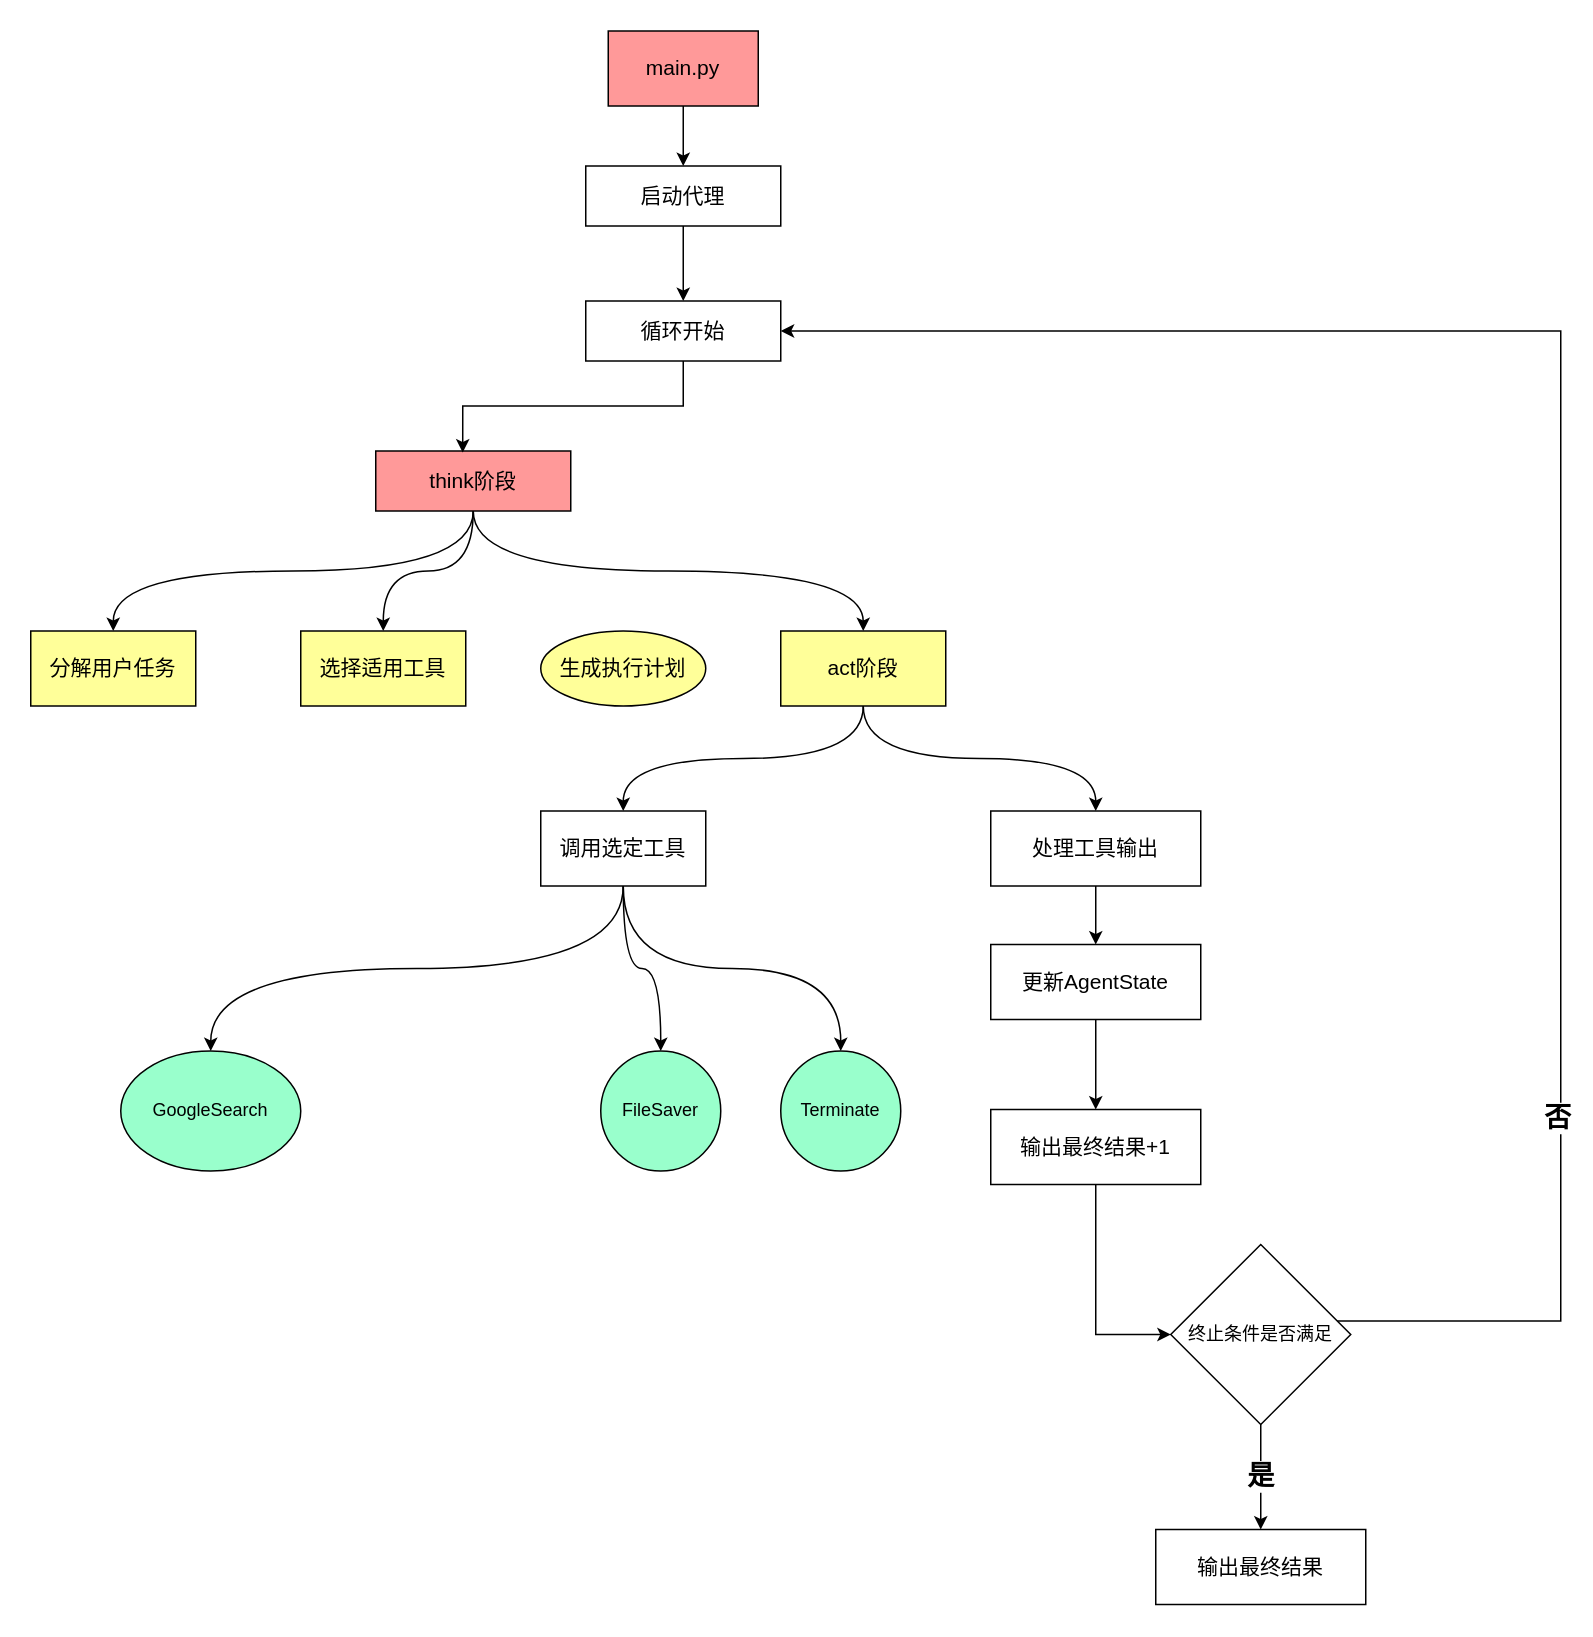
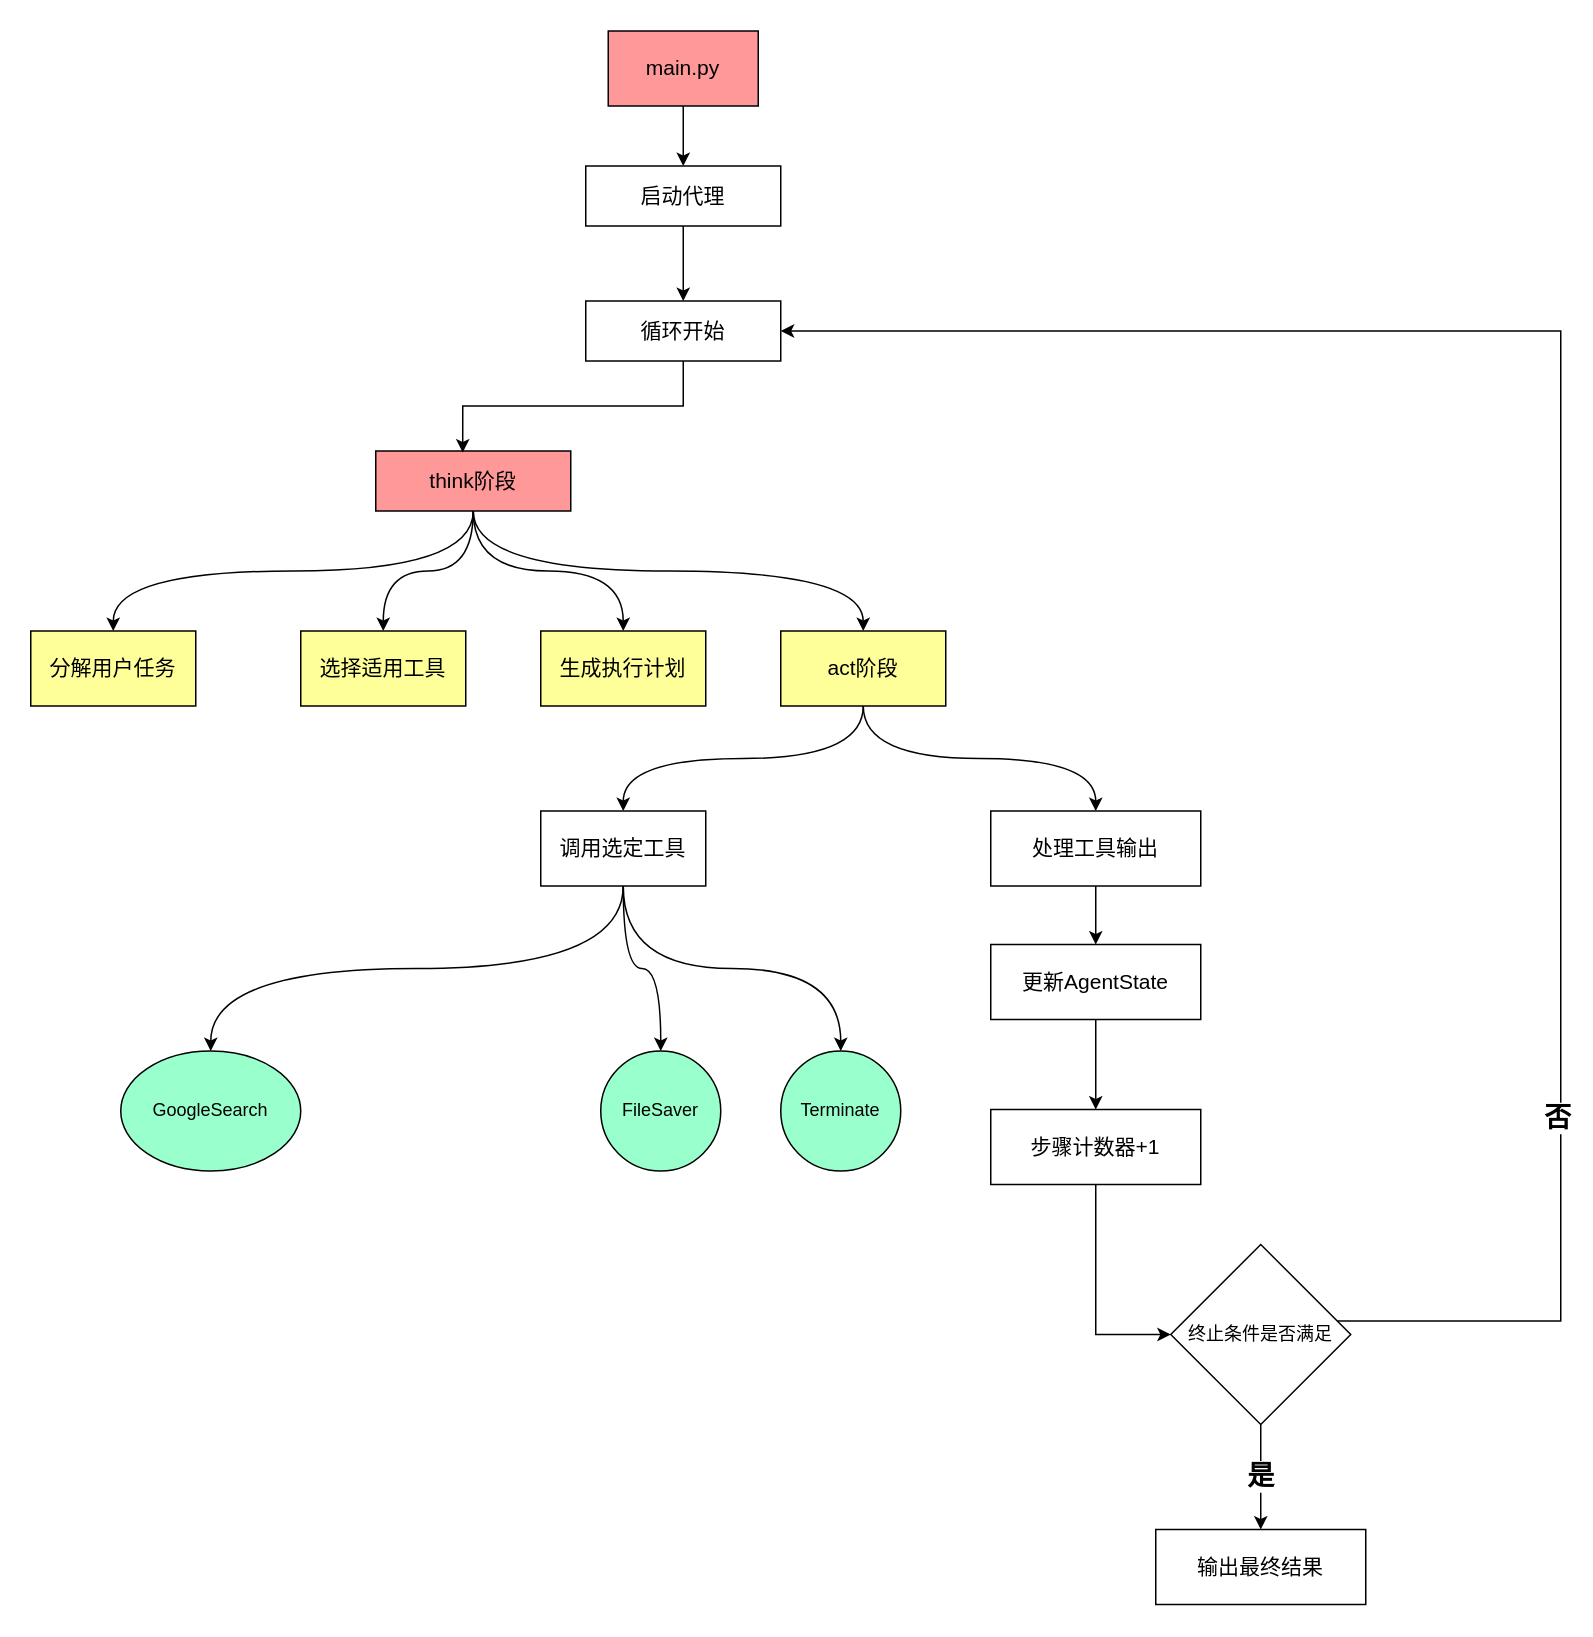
edge "think阶段" -> "生成执行计划": added
node "生成执行计划": shape ellipse -> rectangle
node "输出最终结果+1": label "输出最终结果+1" -> "步骤计数器+1"
